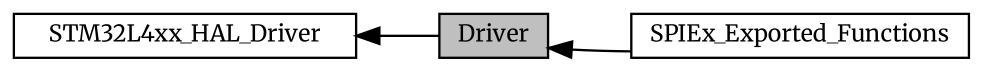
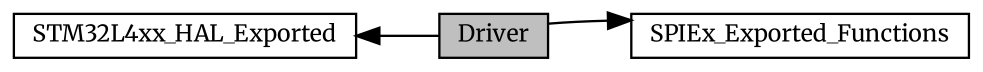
node "STM32L4xx_HAL_Driver": label "STM32L4xx_HAL_Driver" -> "STM32L4xx_HAL_Exported"
edge "SPIEx_Exported_Functions" -> "Driver": reversed
